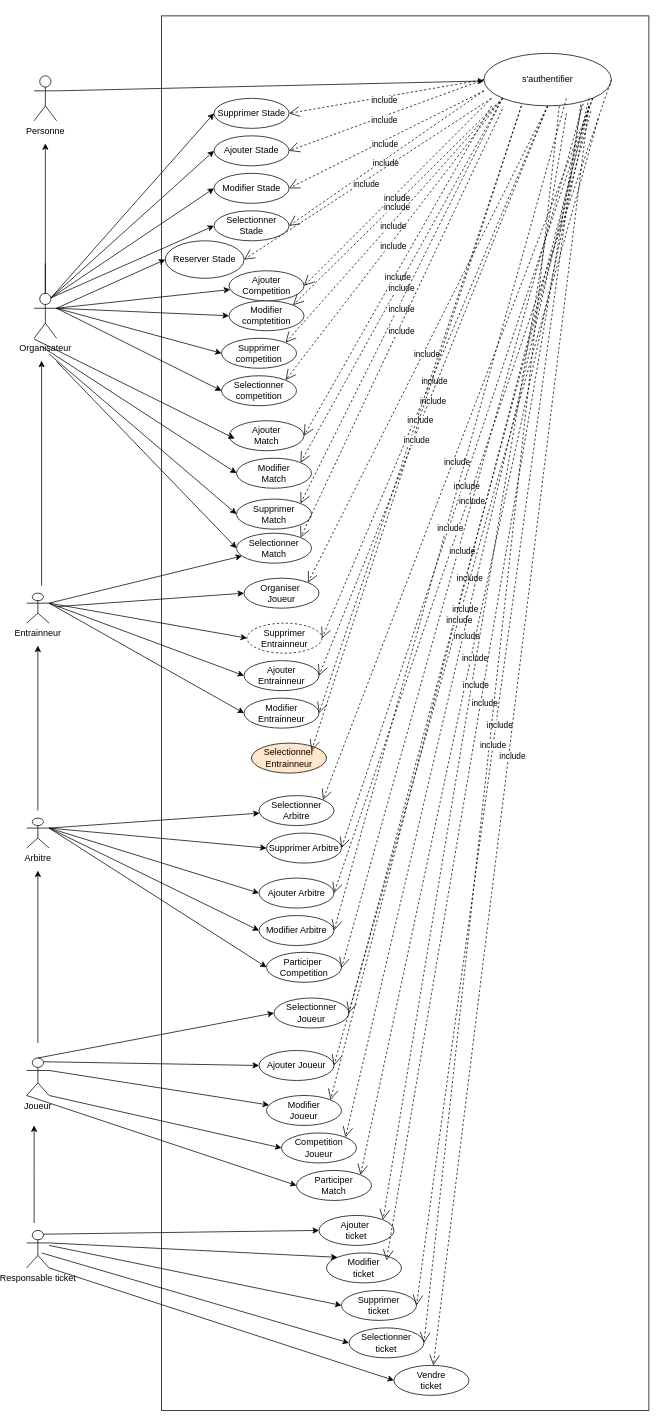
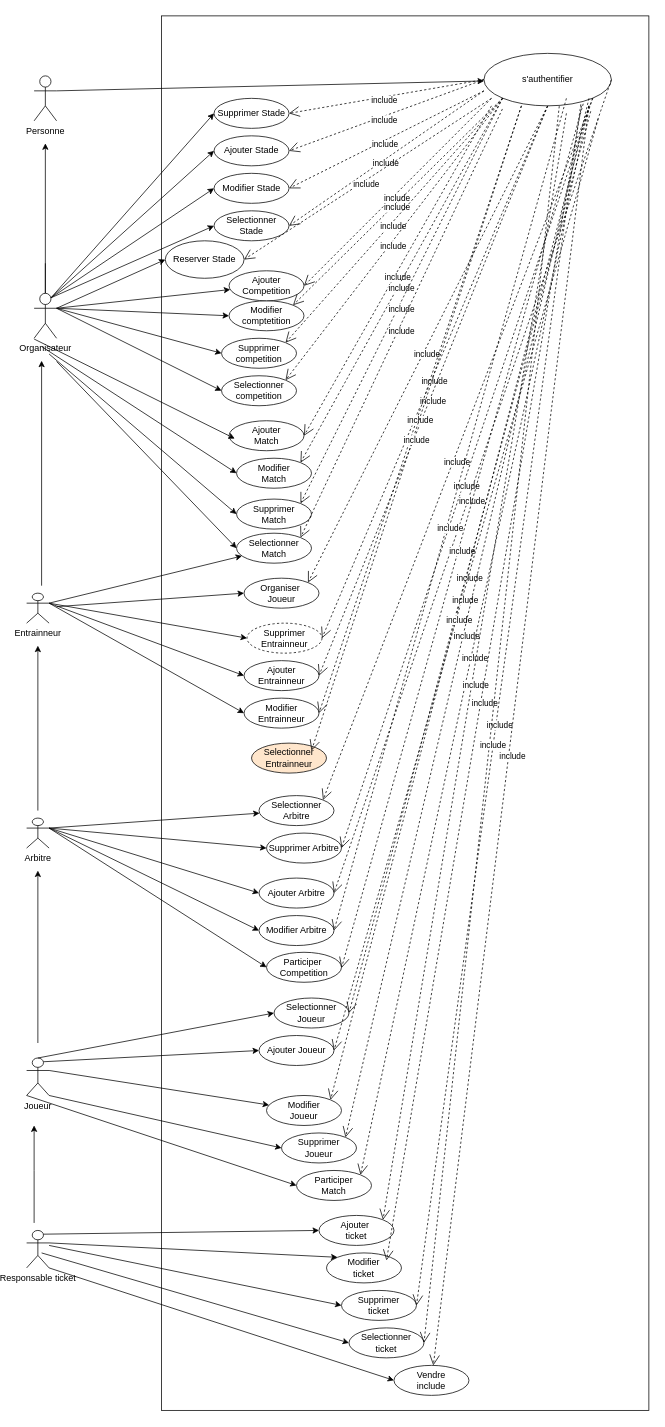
node "Ajouter Joueur": moved (297, 1065) -> (297, 1050)
node "Competition Joueur": label "Competition Joueur" -> "Supprimer Joueur"
node "Vendre ticket": label "Vendre ticket" -> "Vendre include"
